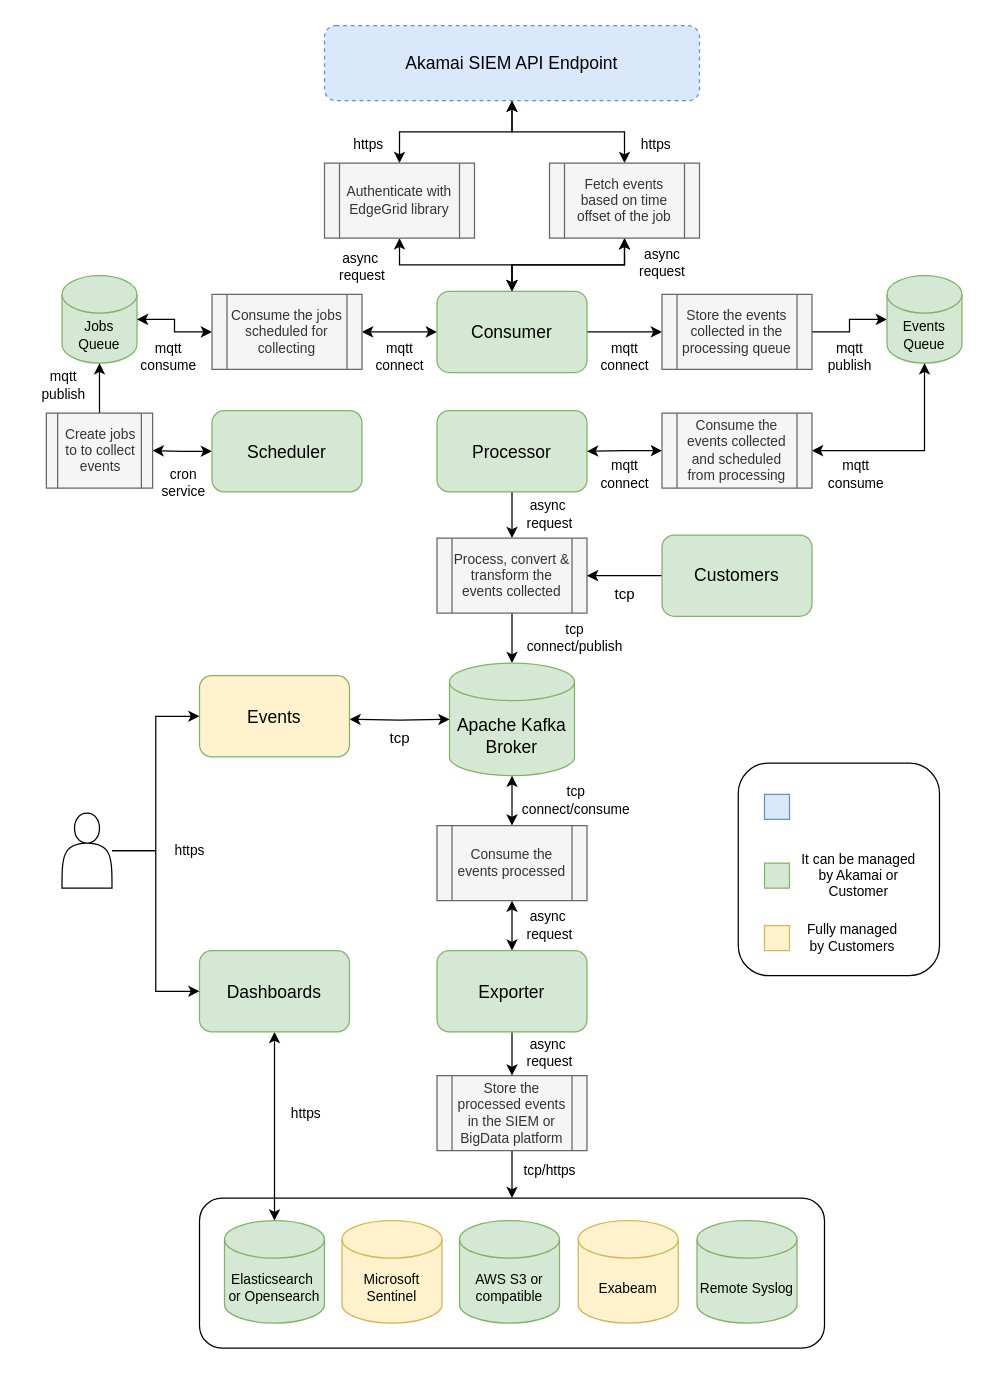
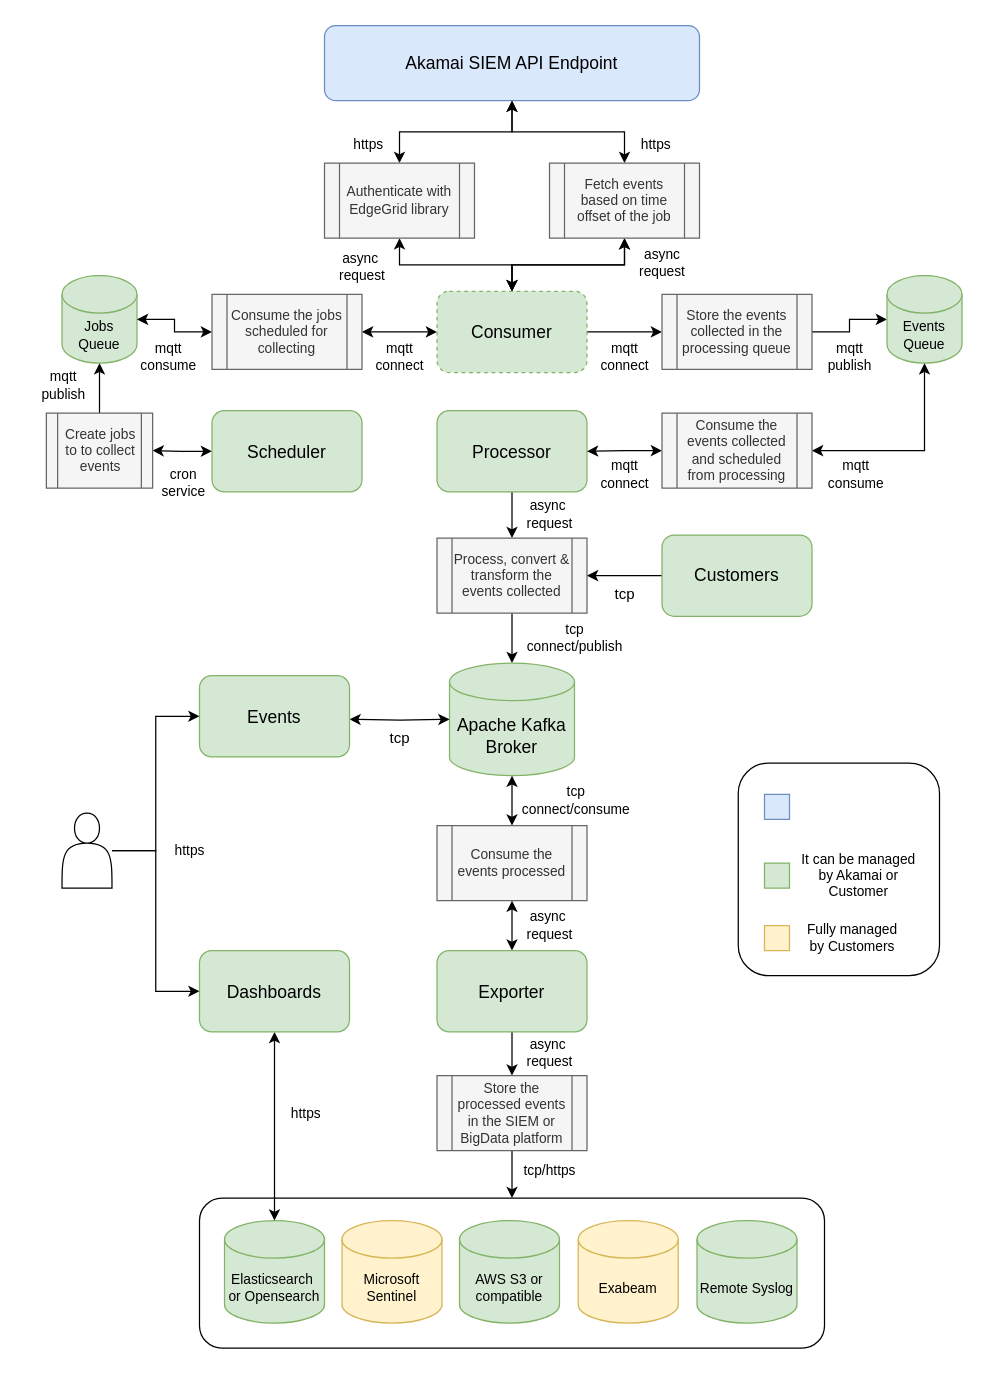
node "Akamai SIEM API Endpoint": style dashed -> solid
node "Consumer": style solid -> dashed
node "Events": fillcolor #fff2cc -> #d5e8d4
